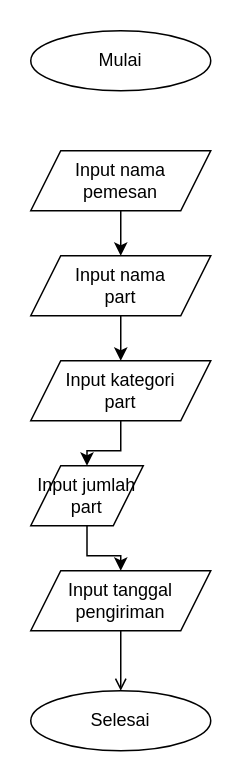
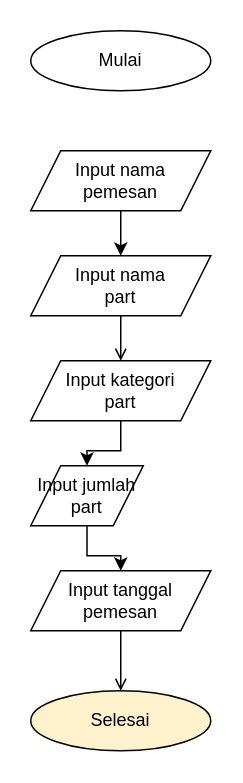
edge "Input nama part" -> "Input kategori part": arrowhead classic -> open
node "Input tanggal pengiriman": label "Input tanggal pengiriman" -> "Input tanggal pemesan"
node "Selesai": fillcolor #ffffff -> #fff2cc
